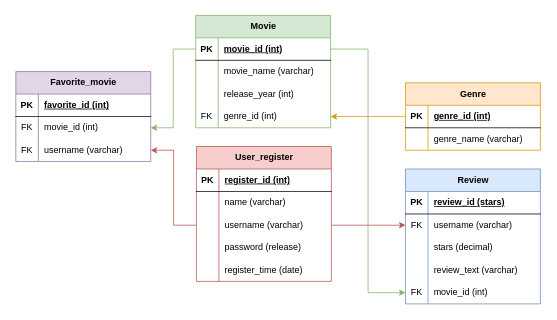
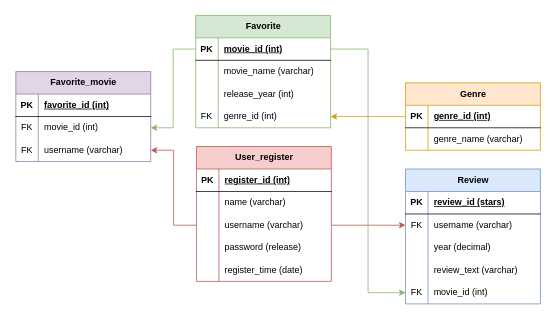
node "Movie": label "Movie" -> "Favorite"
node "stars (decimal)": label "stars (decimal)" -> "year (decimal)"
